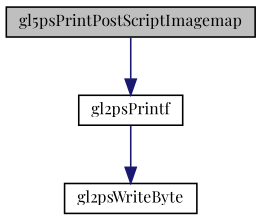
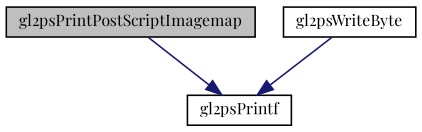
node "gl5psPrintPostScriptImagemap": label "gl5psPrintPostScriptImagemap" -> "gl2psPrintPostScriptImagemap"
edge "gl2psPrintf" -> "gl2psWriteByte": reversed
